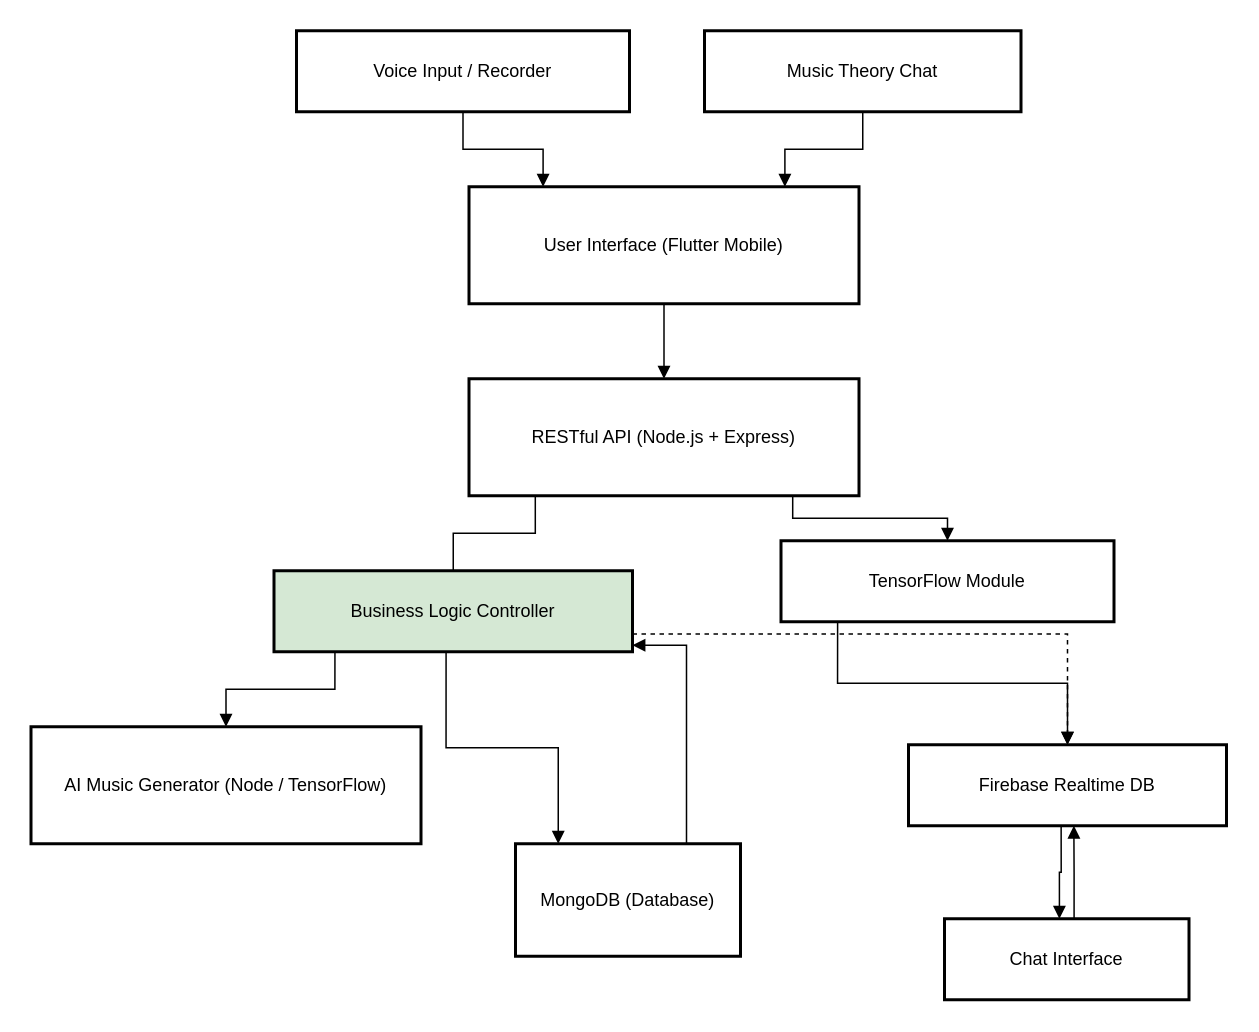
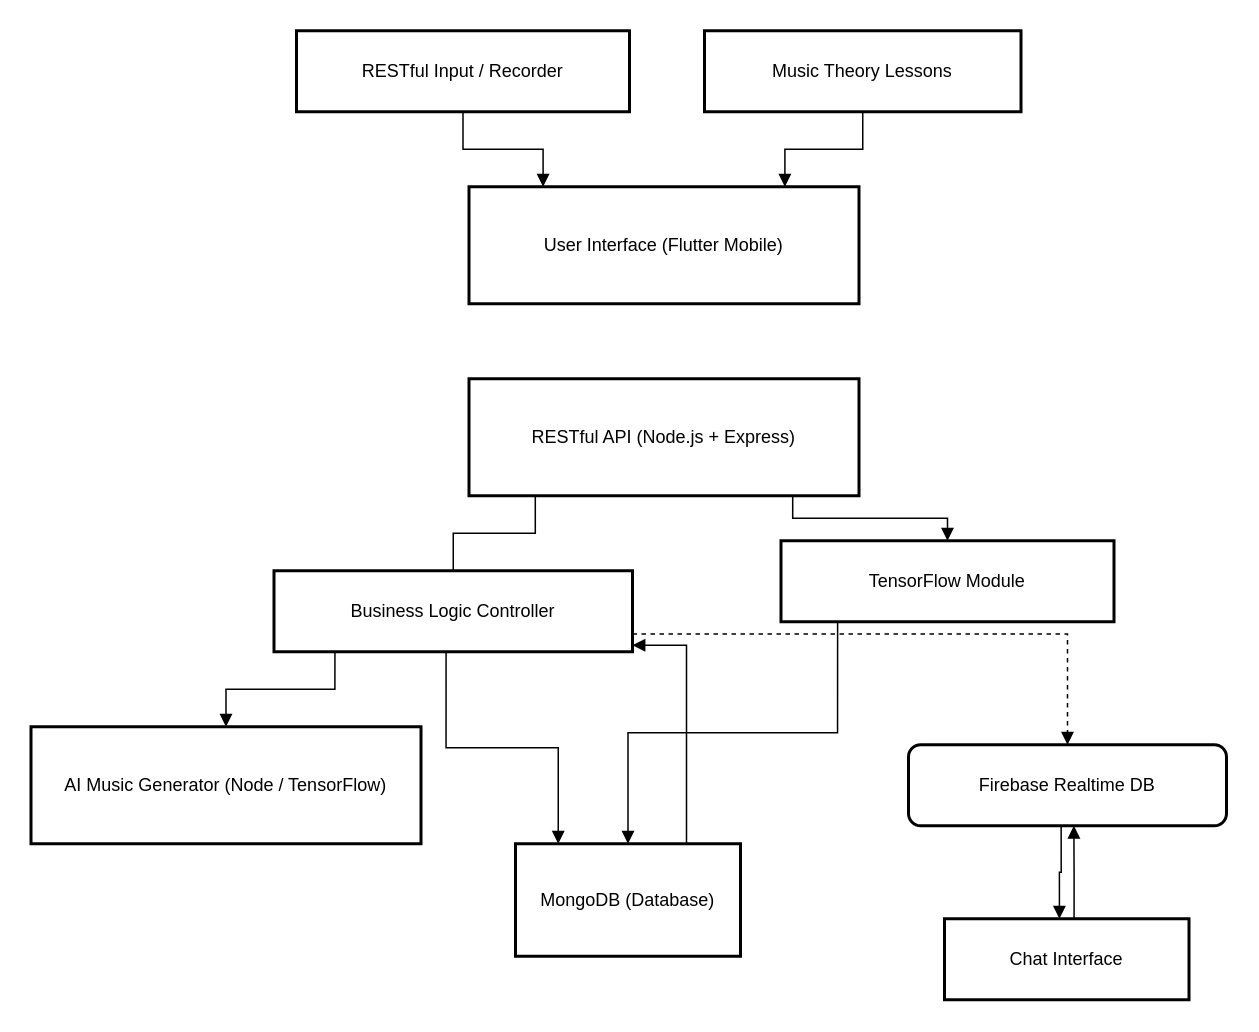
node "Voice Input / Recorder": label "Voice Input / Recorder" -> "RESTful Input / Recorder"
node "Music Theory Chat": label "Music Theory Chat" -> "Music Theory Lessons"
edge "User Interface (Flutter Mobile)" -> "RESTful API (Node.js + Express)": removed
node "Business Logic Controller": fillcolor #d5e8d4 -> #ffffff
edge "TensorFlow Module" -> "Firebase Realtime DB": now "TensorFlow Module" -> "MongoDB (Database)"
node "Firebase Realtime DB": shape rectangle -> rounded rectangle
